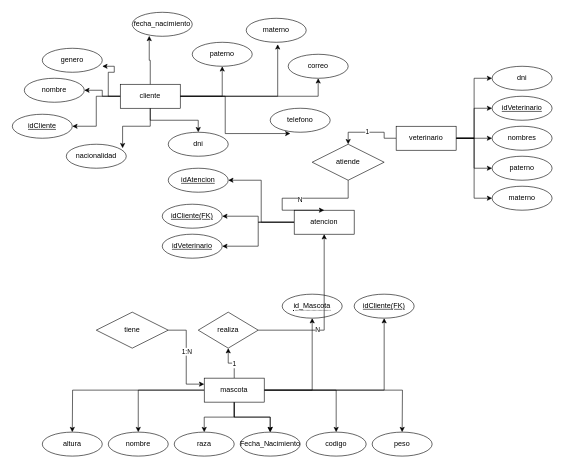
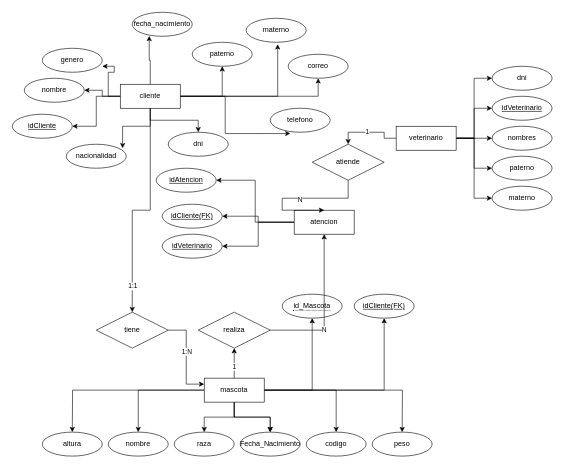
node "idAtencion": moved (198, 180) -> (186, 180)
edge "cliente" -> "tiene": added, label "1:1"
node "realiza": size 60x36 -> 72x36
